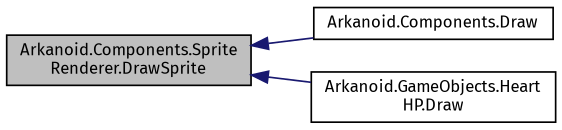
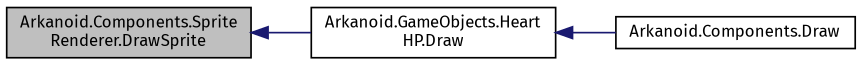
edge "Arkanoid.Components.Draw" -> "Arkanoid.Components.Sprite Renderer.DrawSprite": now "Arkanoid.Components.Draw" -> "Arkanoid.GameObjects.Heart HP.Draw"
